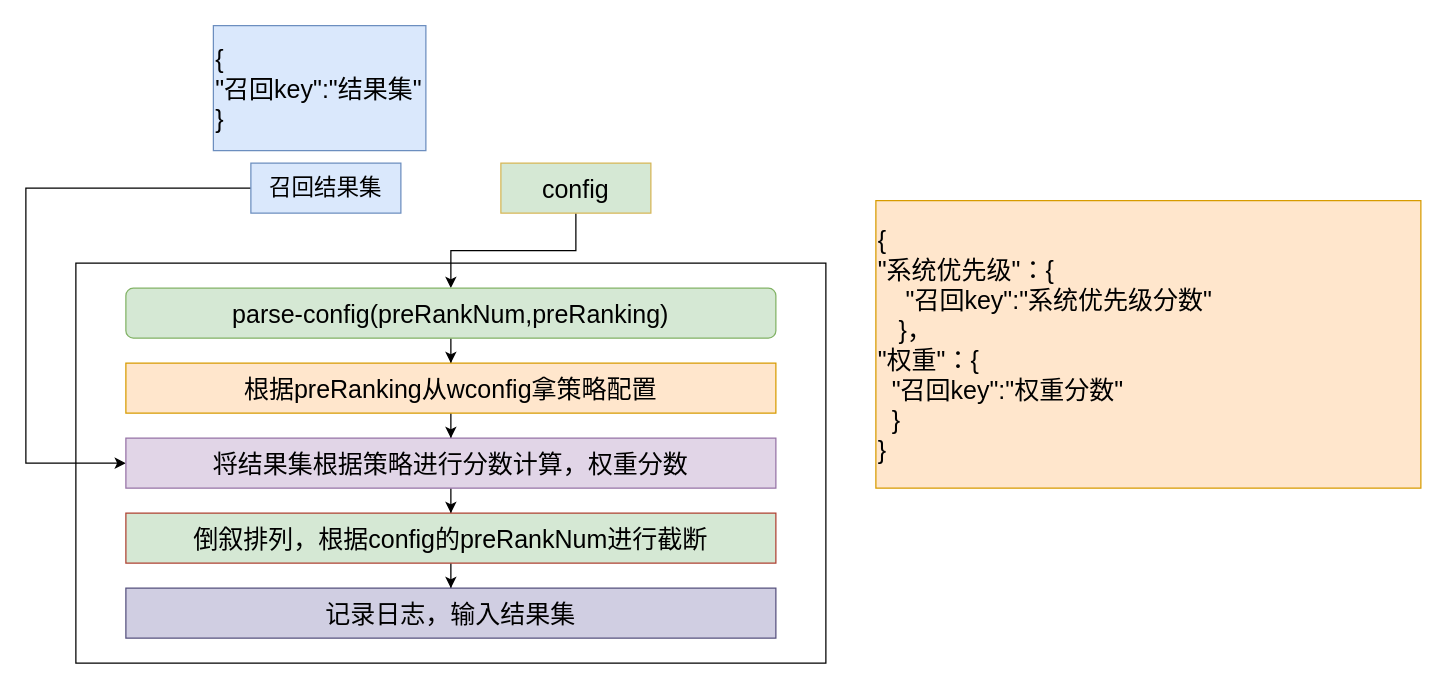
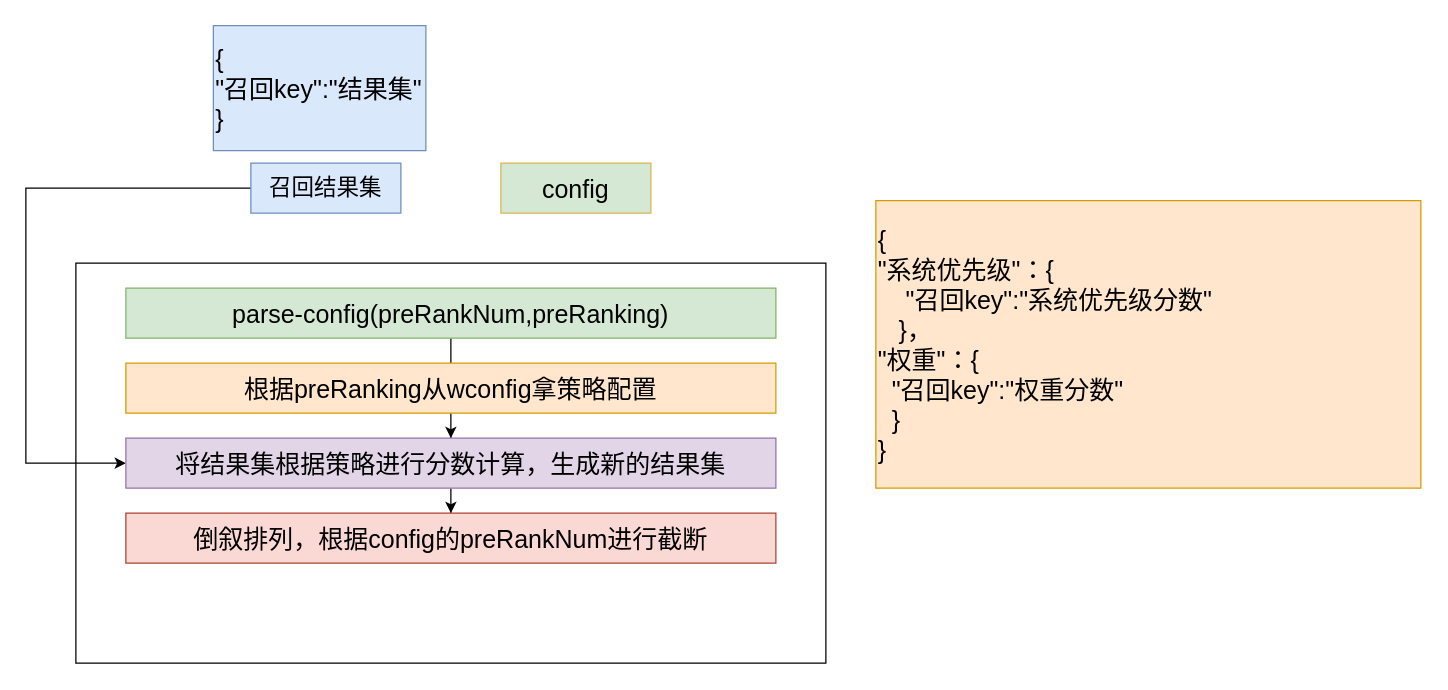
edge "config" -> "parse-config(preRankNum,preRanking)": removed
node "parse-config(preRankNum,preRanking)": shape rounded rectangle -> rectangle
edge "parse-config(preRankNum,preRanking)" -> "根据preRanking从wconfig拿策略配置": arrowhead classic -> none
node "将结果集根据策略进行分数计算，权重分数": label "将结果集根据策略进行分数计算，权重分数" -> "将结果集根据策略进行分数计算，生成新的结果集"
node "倒叙排列，根据config的preRankNum进行截断": fillcolor #d5e8d4 -> #fad9d5
edge "倒叙排列，根据config的preRankNum进行截断" -> "记录日志，输入结果集": removed
node "记录日志，输入结果集": removed
